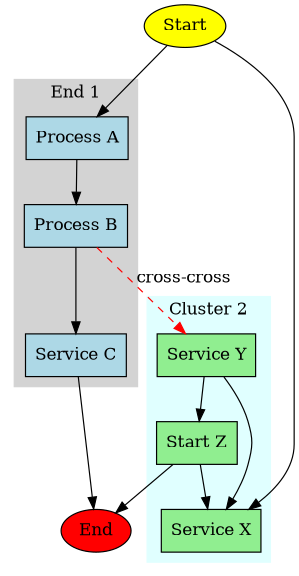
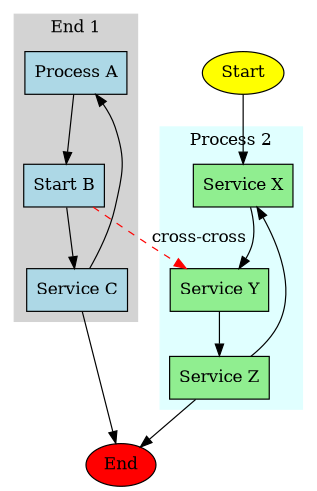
edge "Start" -> "Process A": now "Service C" -> "Process A"
node "Process B": label "Process B" -> "Start B"
cluster "Cluster 2": label "Cluster 2" -> "Process 2"
edge "Service Y" -> "Service X": reversed
node "Start Z": label "Start Z" -> "Service Z"
